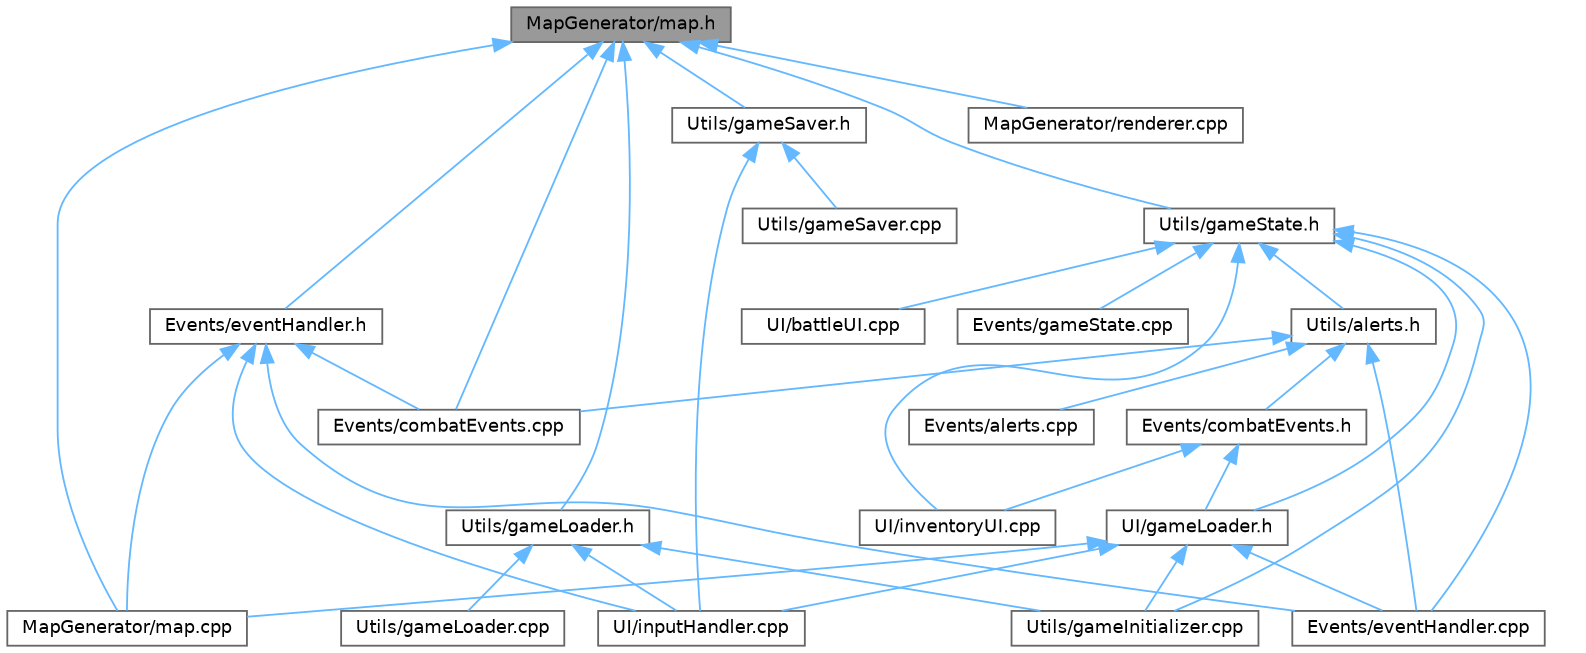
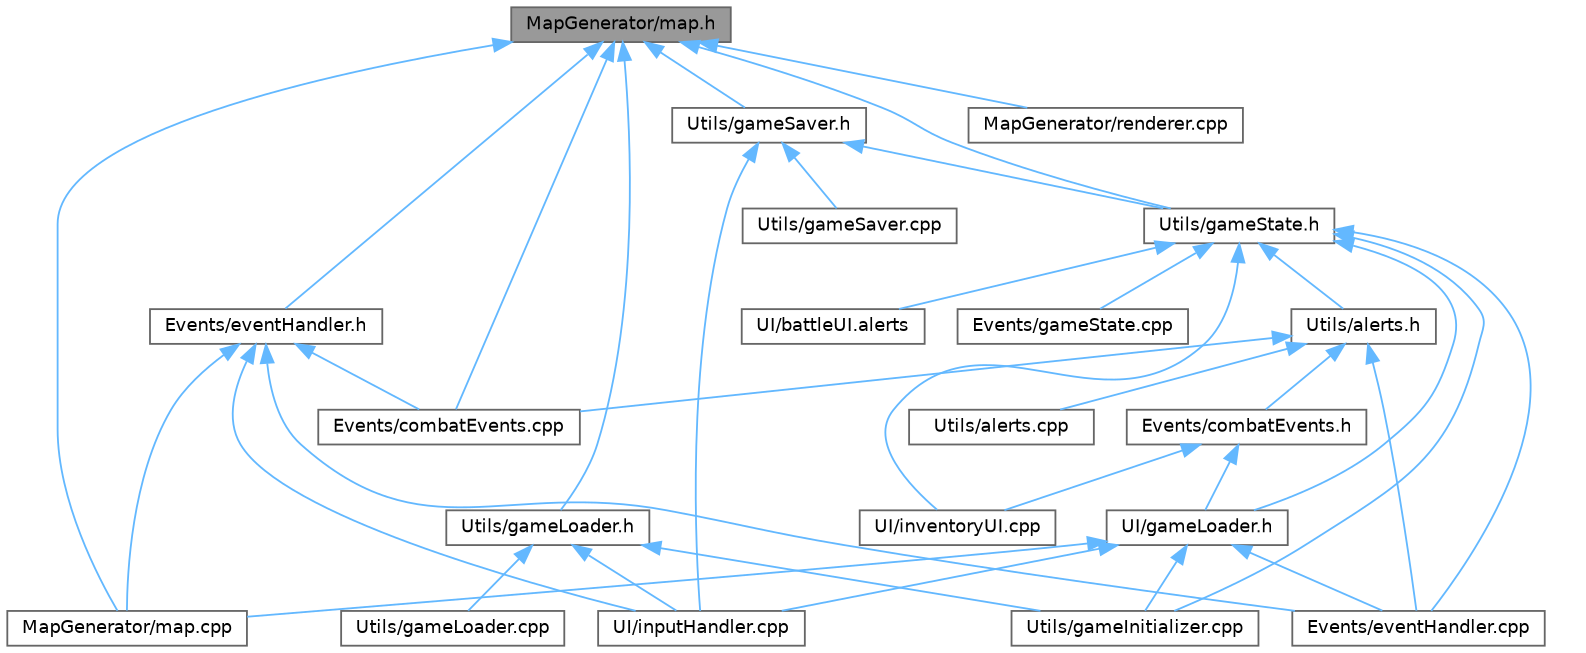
edge "Utils/gameState.h" -> "Utils/gameSaver.h": added
node "UI/battleUI.cpp": label "UI/battleUI.cpp" -> "UI/battleUI.alerts"
node "Events/alerts.cpp": label "Events/alerts.cpp" -> "Utils/alerts.cpp"
